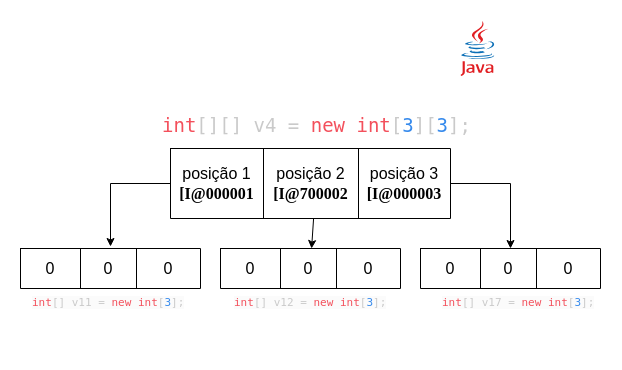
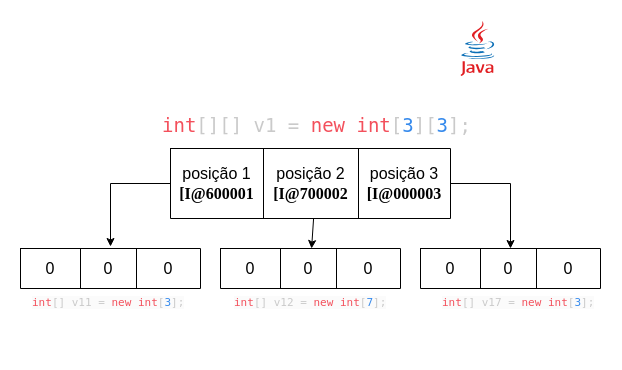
node "int[][] v4 = new int[3][3];": label "int[][] v4 = new int[3][3];" -> "int[][] v1 = new int[3][3];"
node "posição 1 [I@000001": label "posição 1 [I@000001" -> "posição 1 [I@600001"
node "int[] v12 = new int[3];": label "int[] v12 = new int[3];" -> "int[] v12 = new int[7];"
